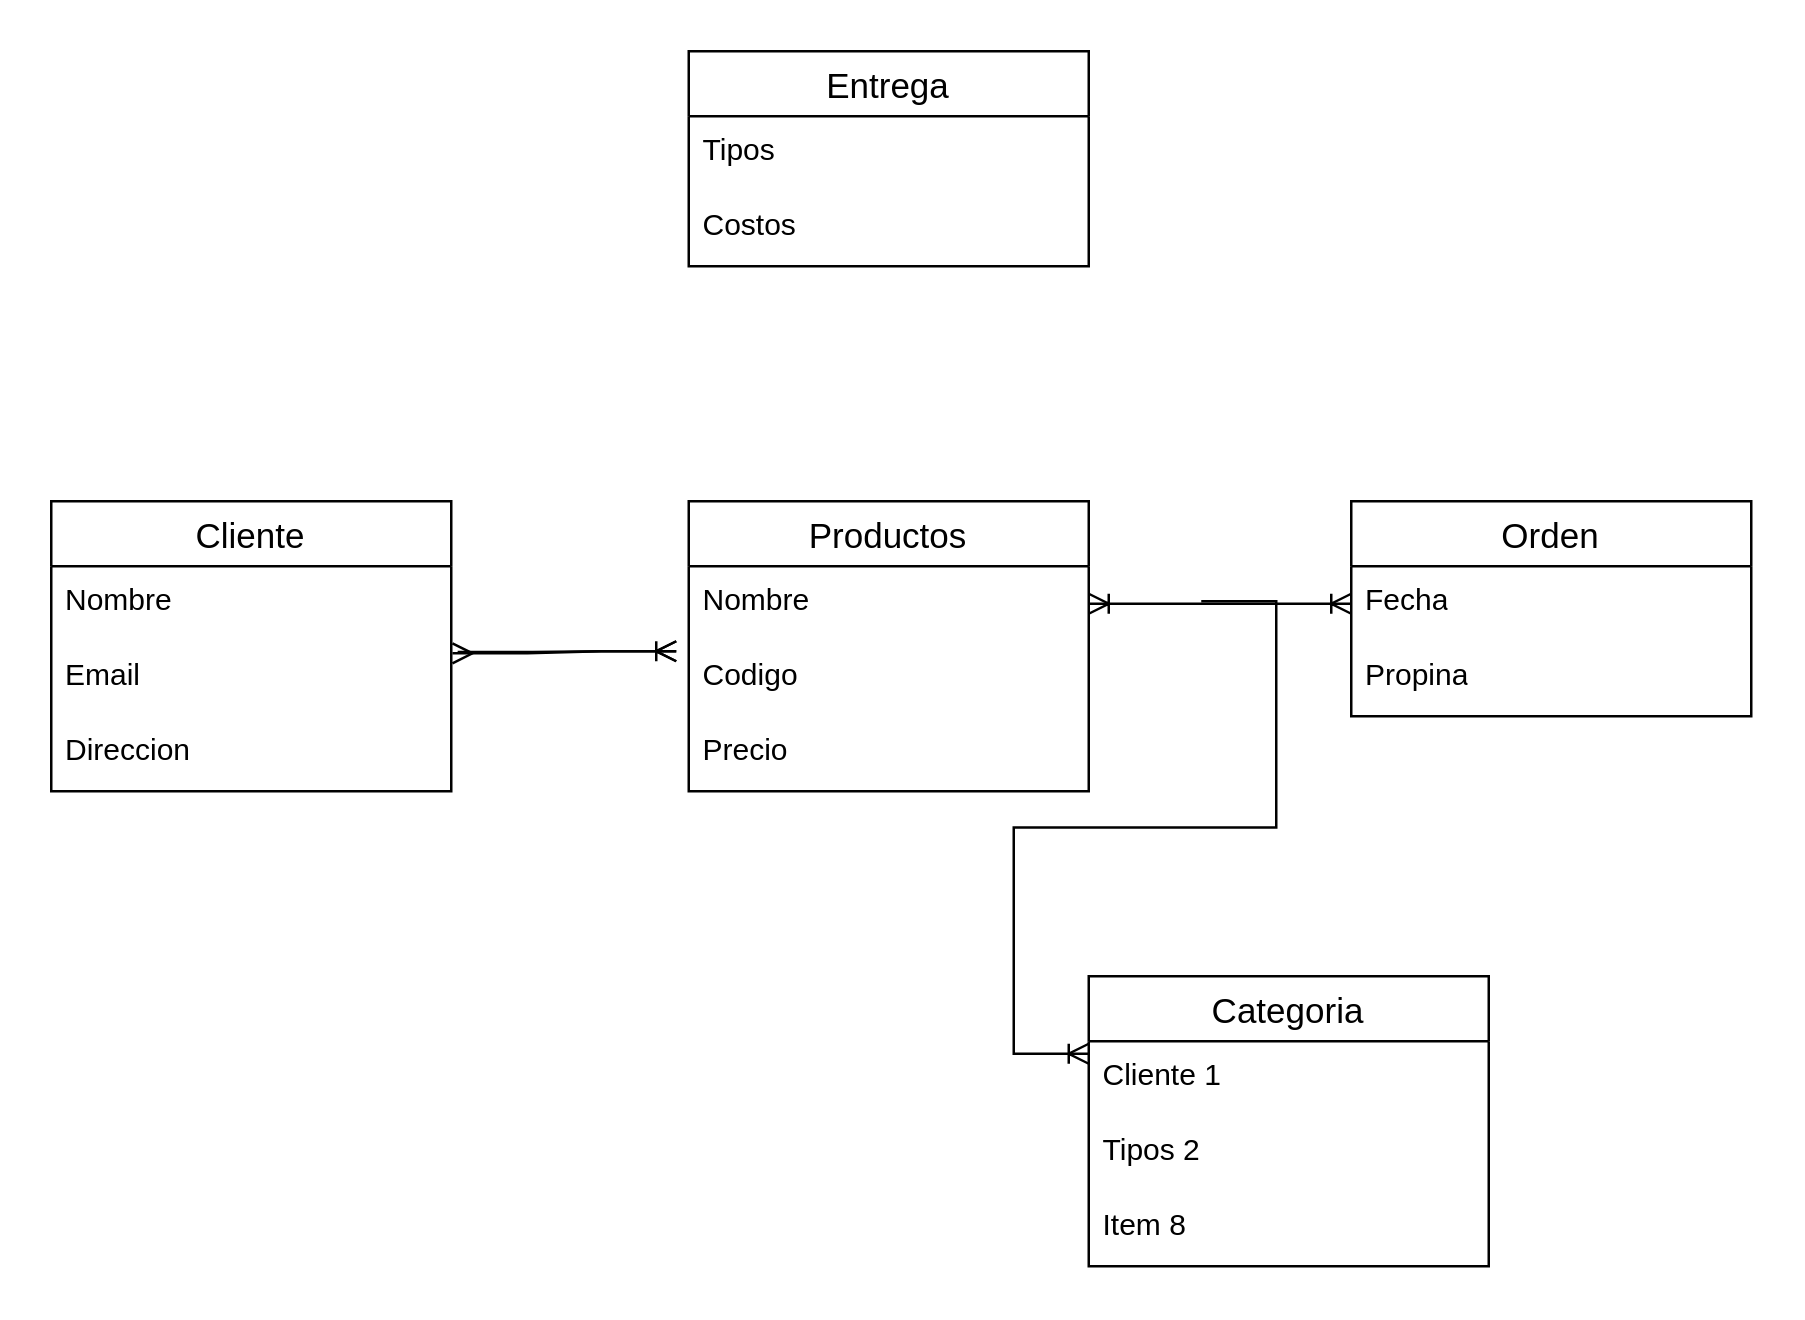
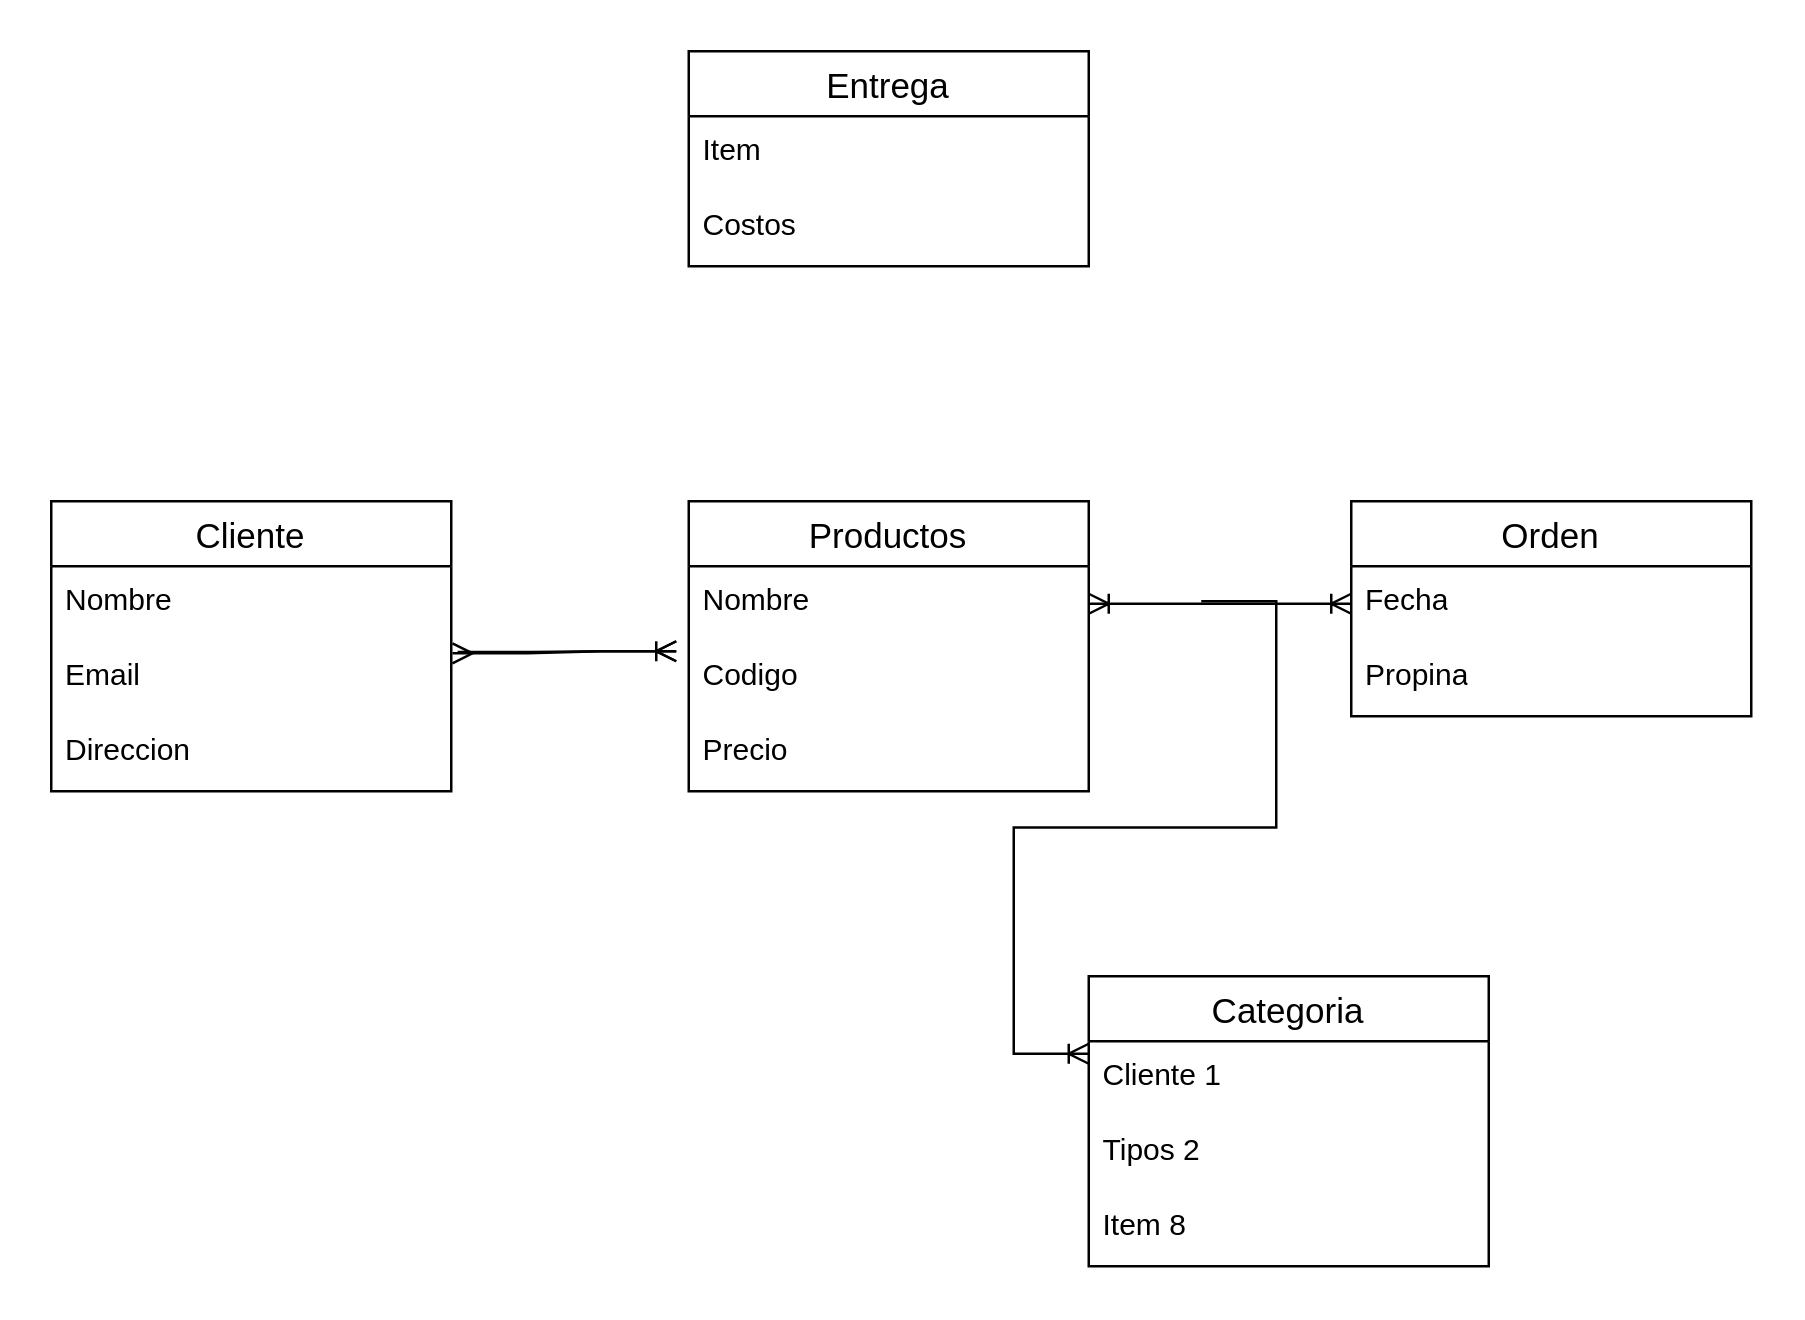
node "Tipos": label "Tipos" -> "Item"
